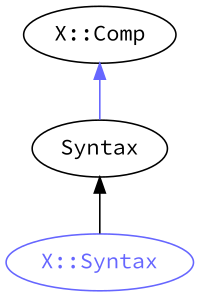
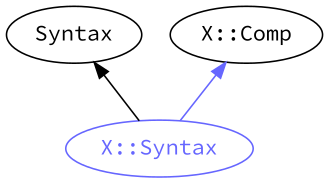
edge "Syntax" -> "X::Comp": now "X::Syntax" -> "X::Comp"
